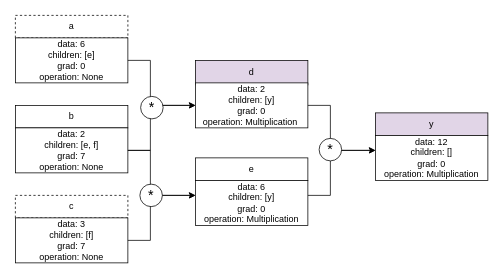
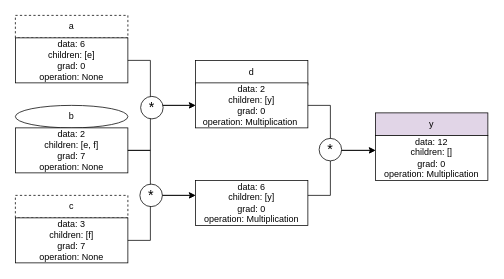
node "d": fillcolor #e1d5e7 -> #ffffff
node "b": shape rectangle -> ellipse
node "e": removed
